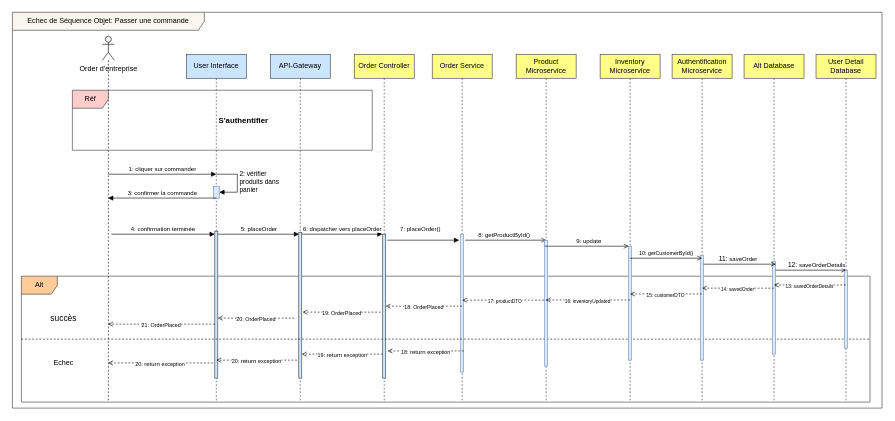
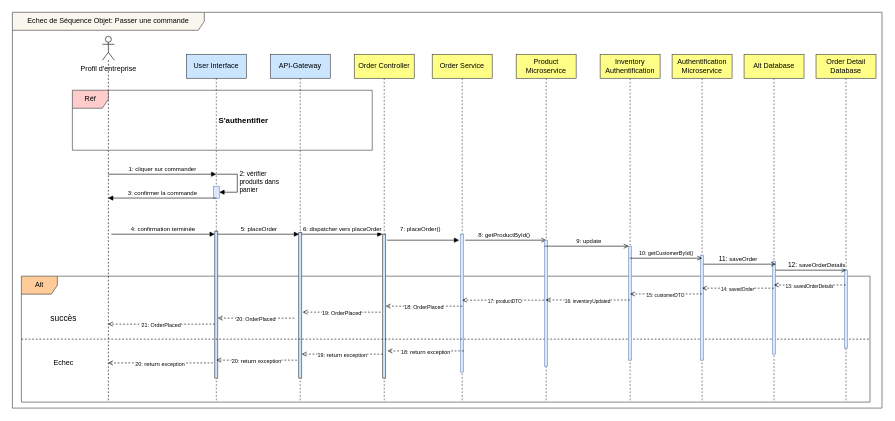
node "Inventory Microservice": label "Inventory Microservice" -> "Inventory Authentification"
node "User Detail Database": label "User Detail Database" -> "Order Detail Database"
node "Order d'entreprise": label "Order d'entreprise" -> "Profil d'entreprise"
